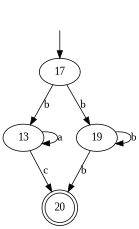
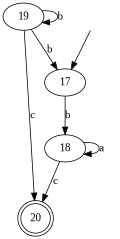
edge "17" -> "19": reversed
node "13": label "13" -> "18"
edge "19" -> "20": label "b" -> "c"
